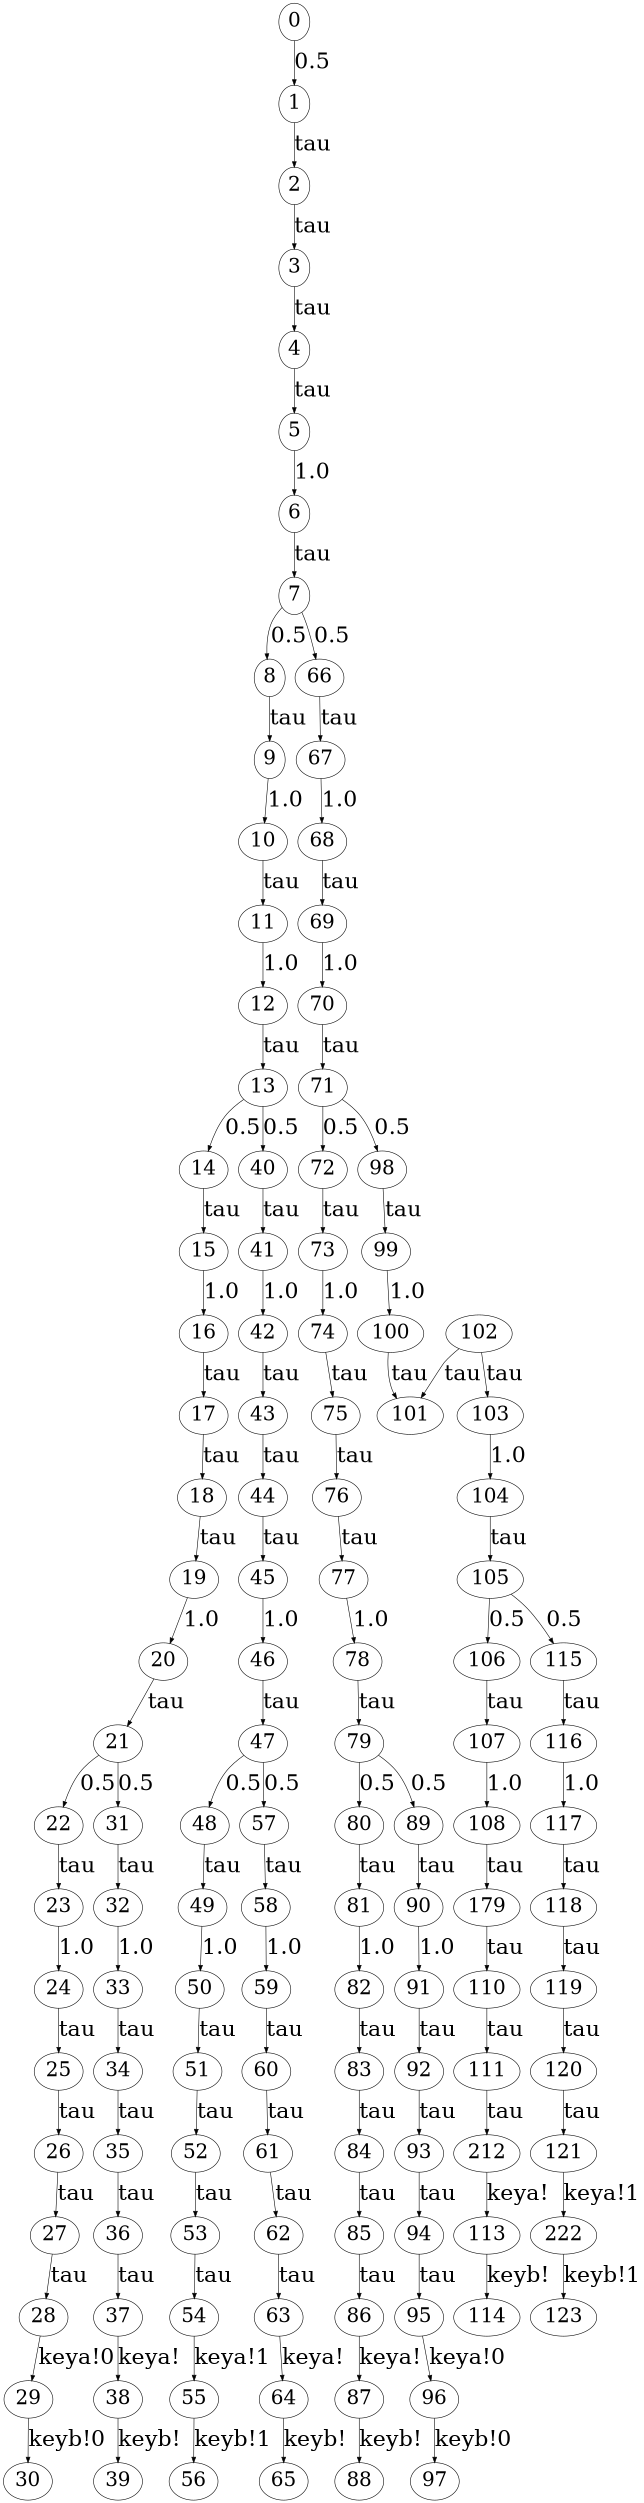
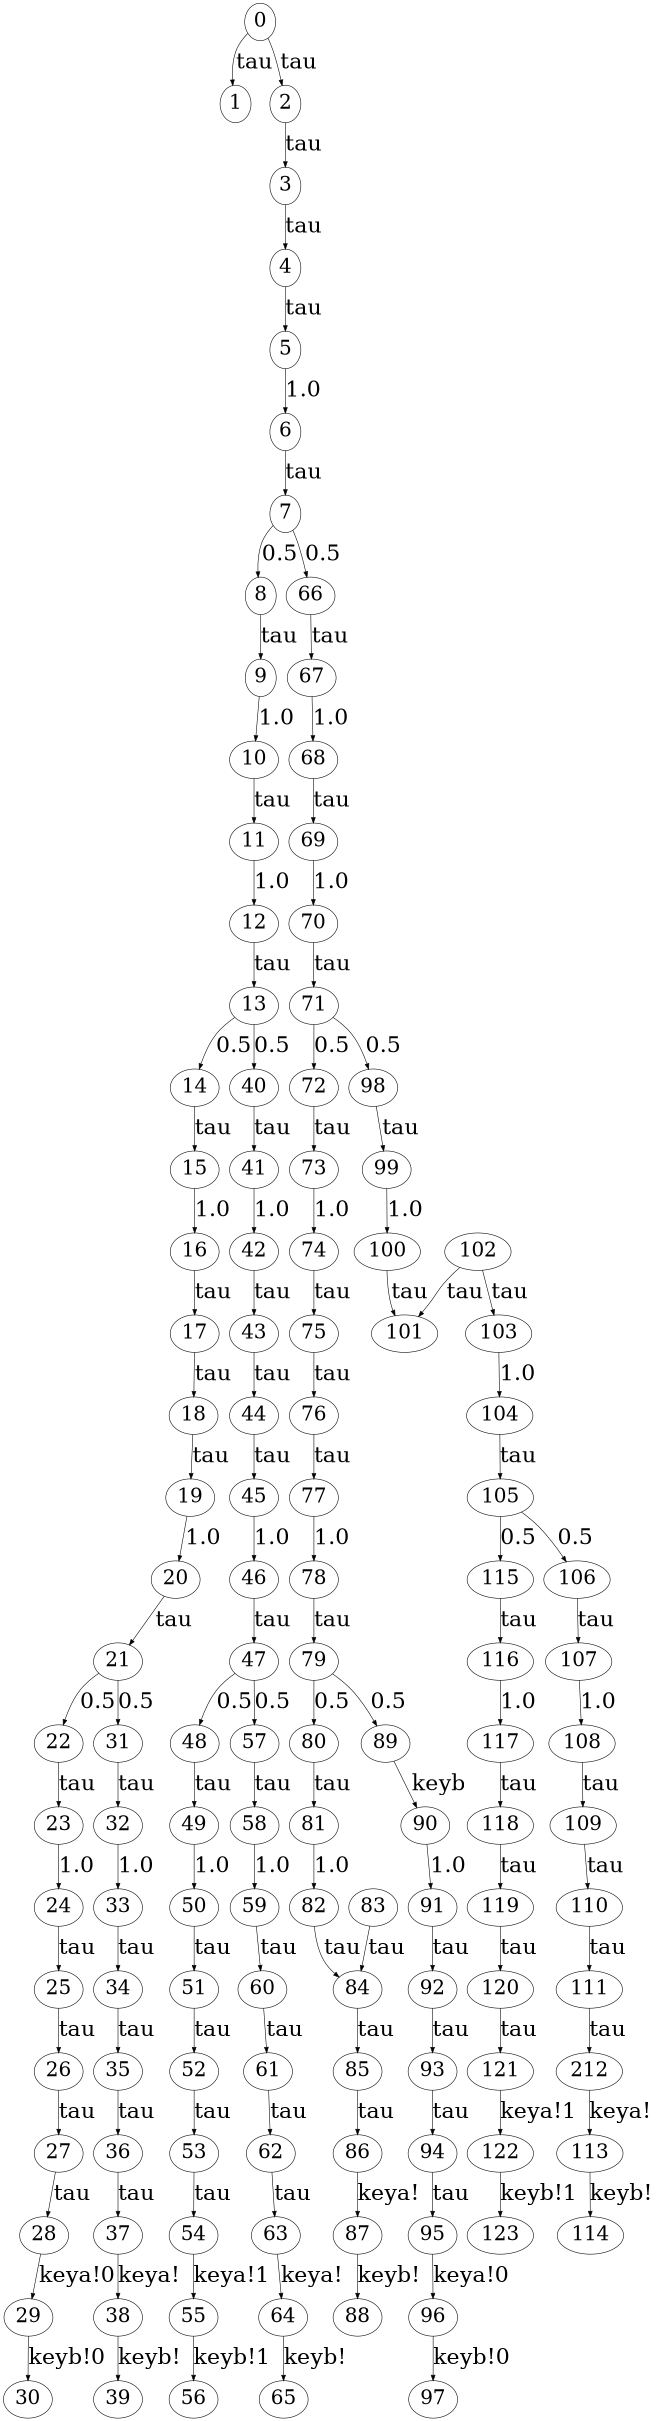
edge "0" -> "1": label "0.5" -> "tau"
edge "1" -> "2": now "0" -> "2"
edge "89" -> "90": label "tau" -> "keyb"
node "179": label "179" -> "109"
edge "82" -> "83": now "82" -> "84"
node "222": label "222" -> "122"
